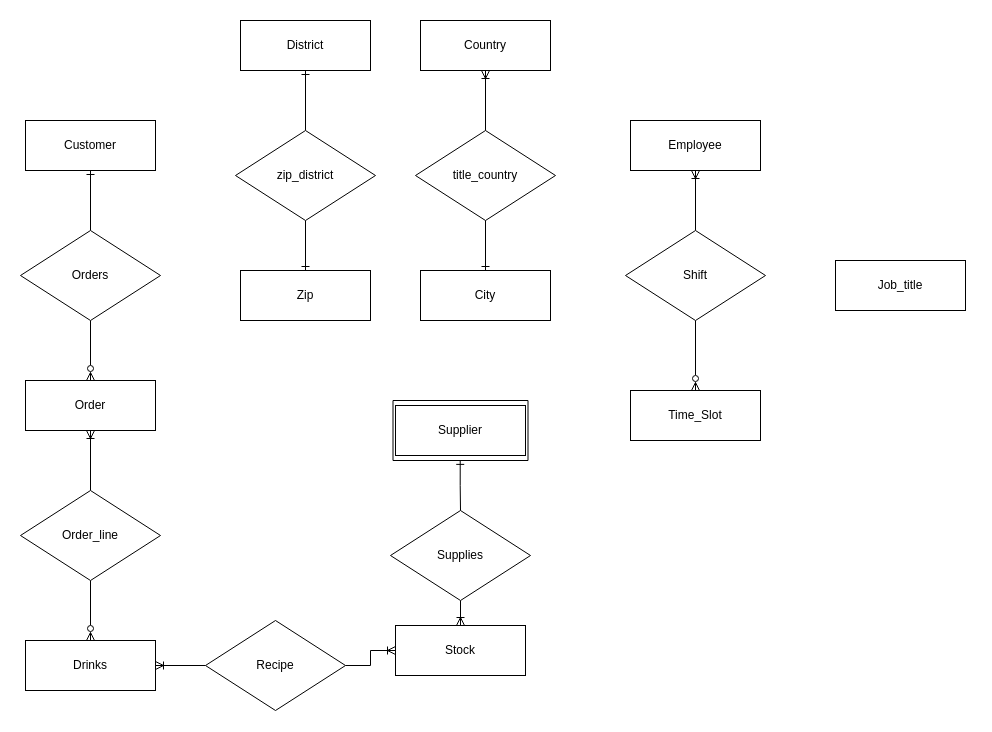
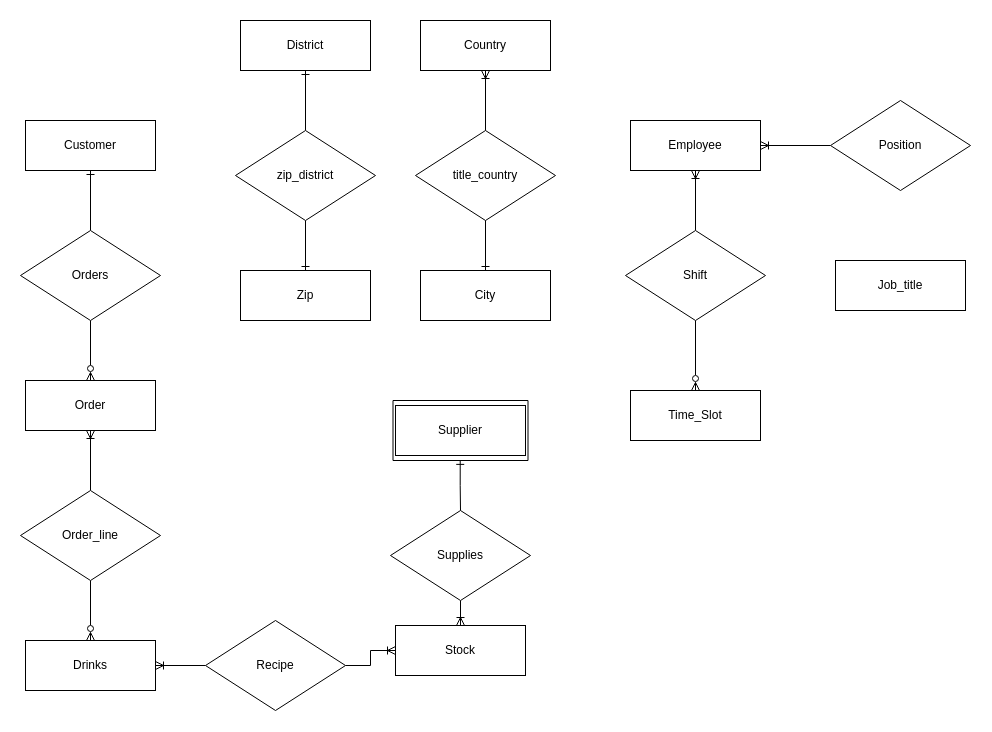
edge "Position" -> "Employee": added
node "Position": added
